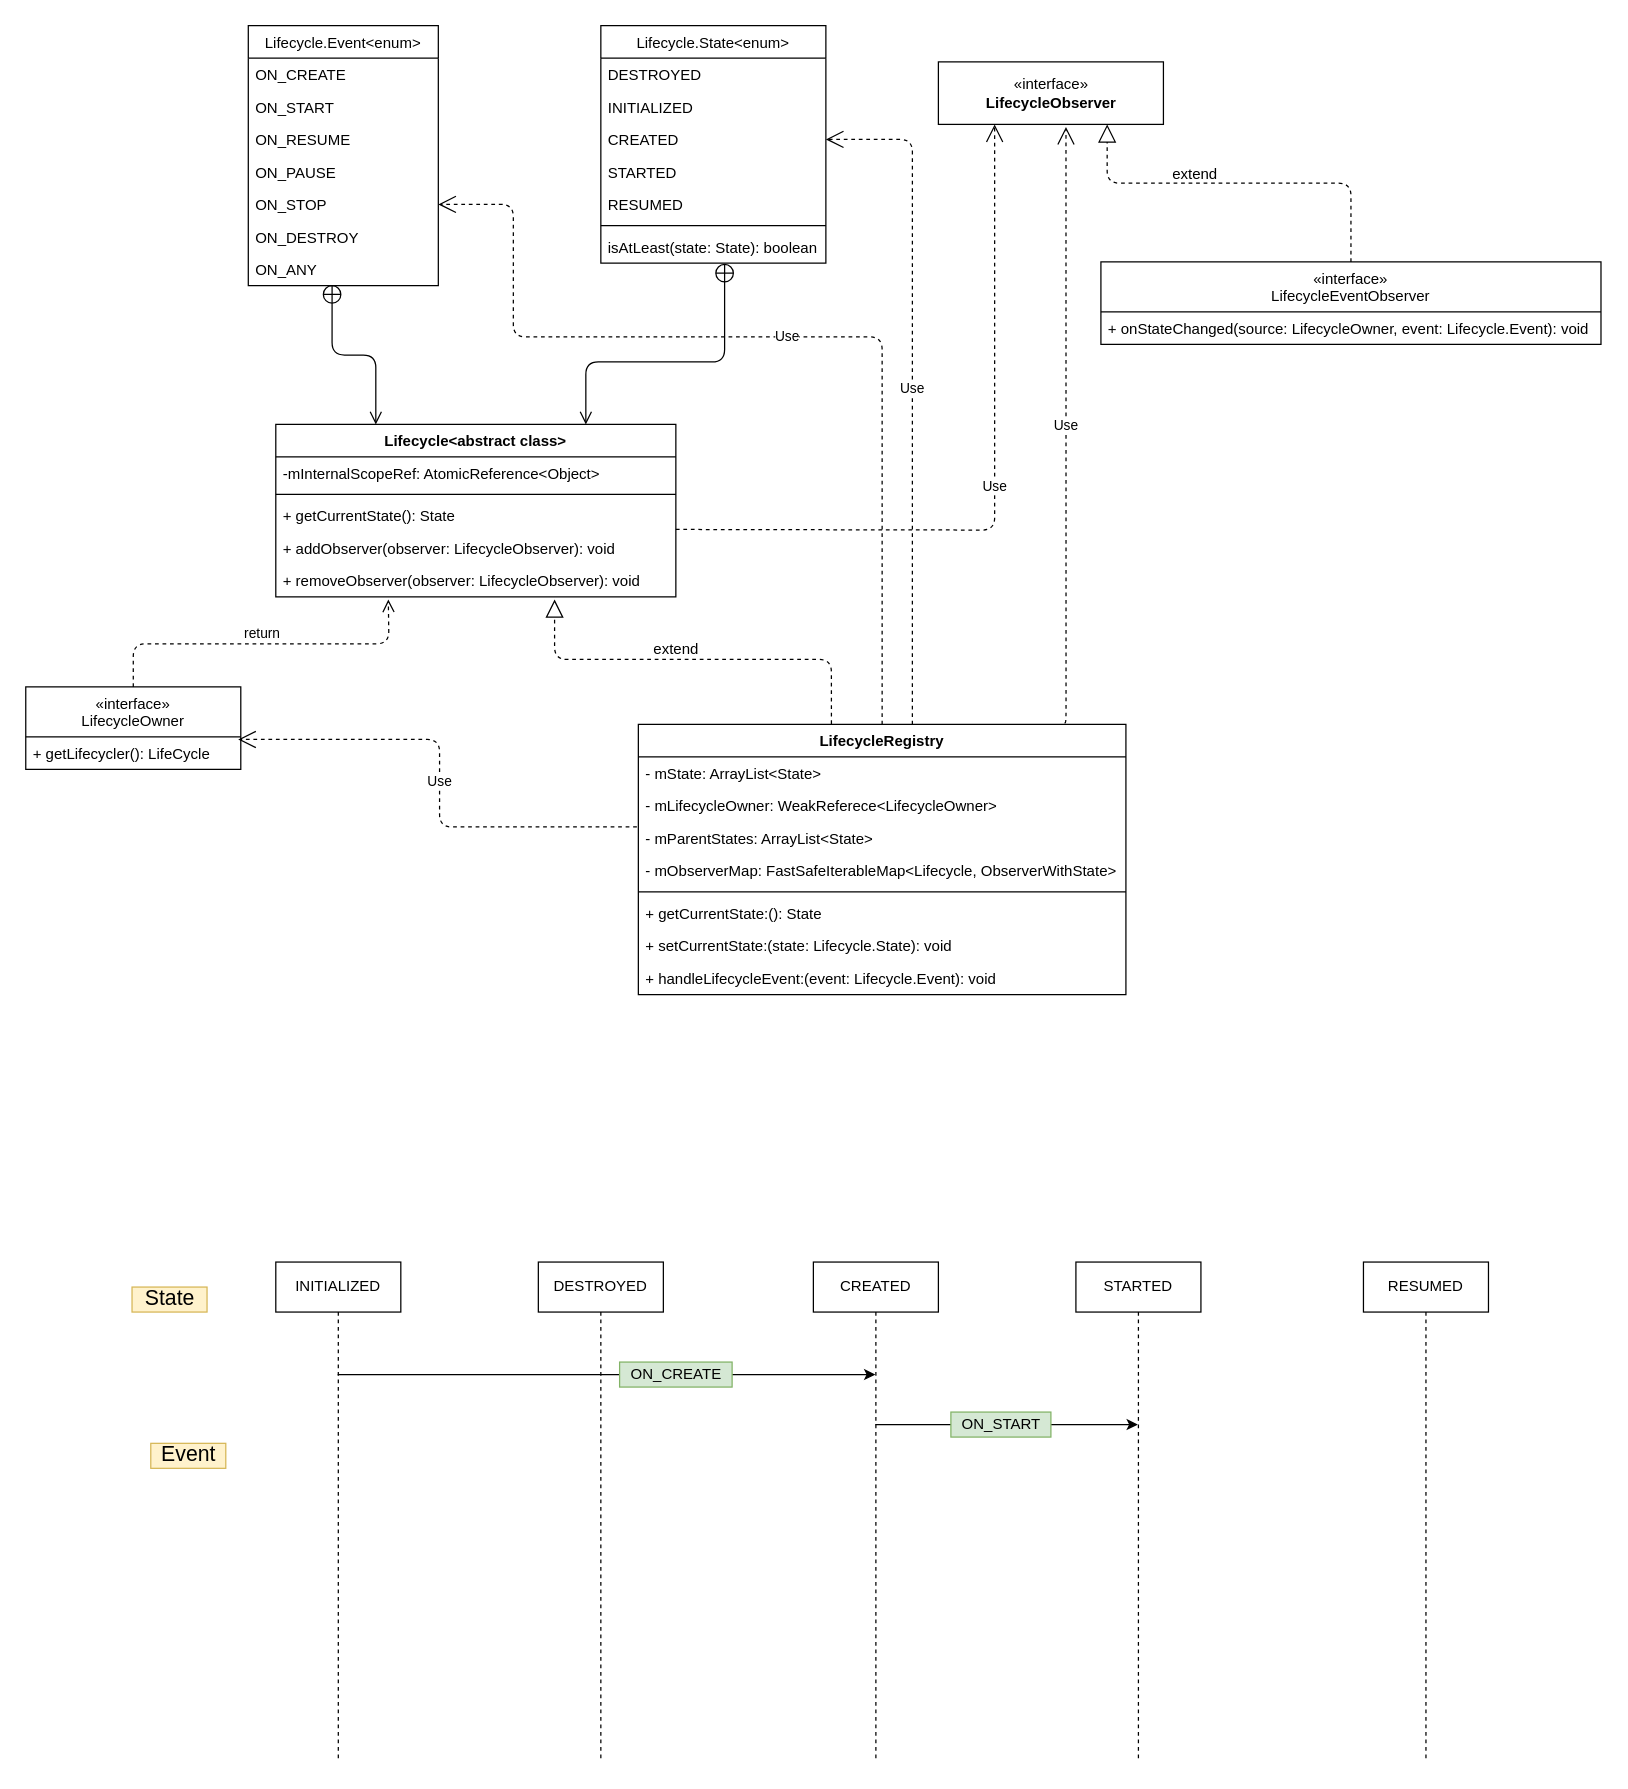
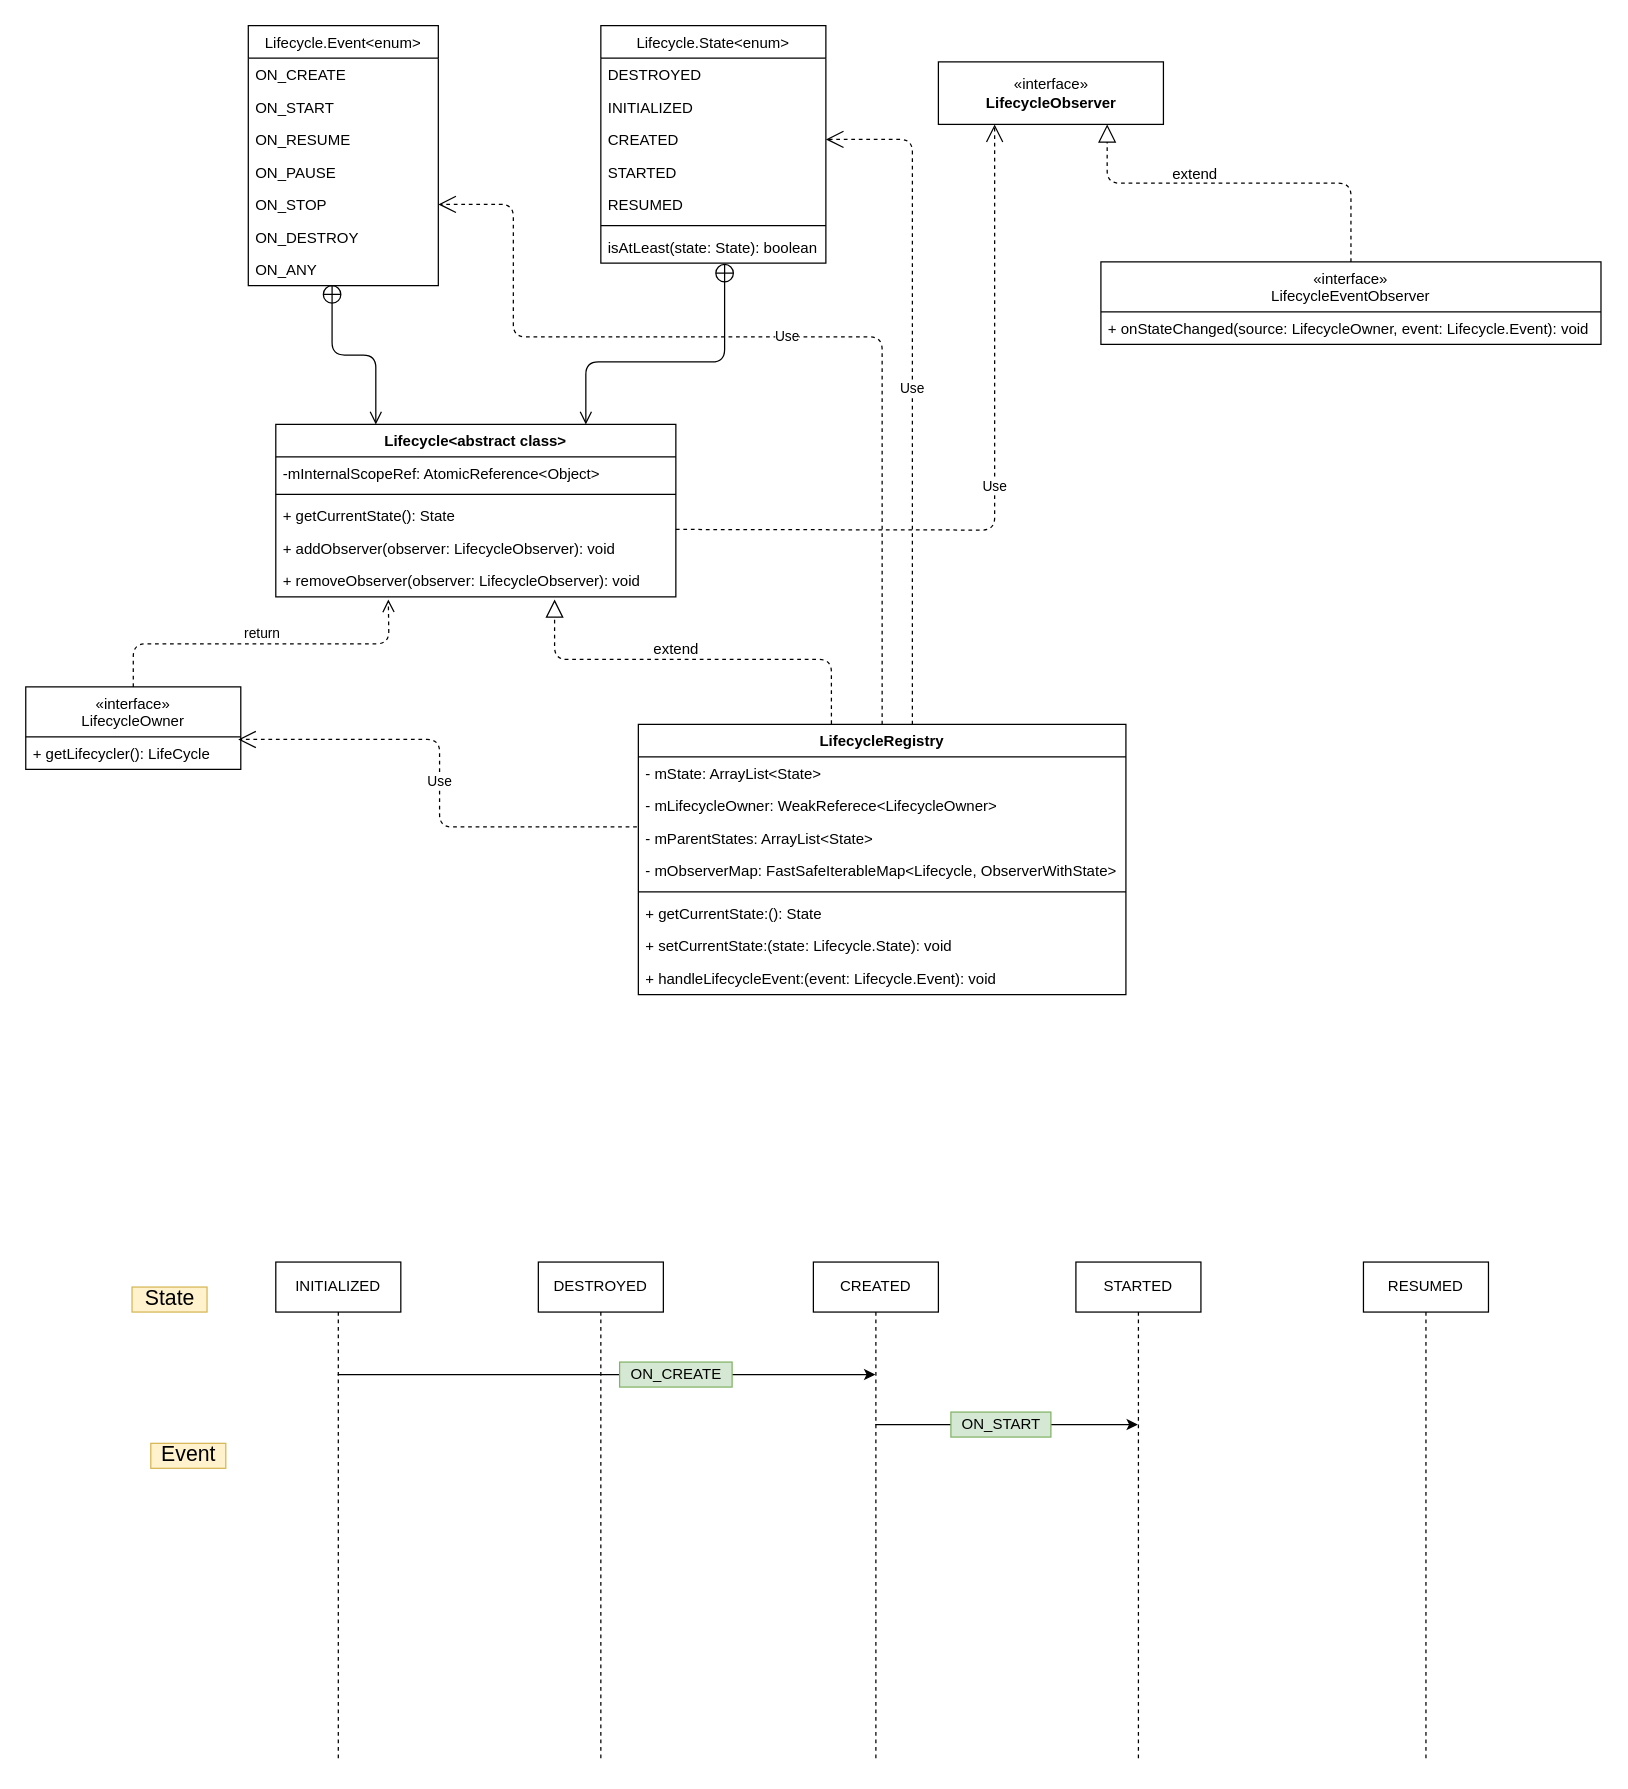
edge "LifecycleRegistry" -> "«interface» LifecycleObserver": removed, label "Use"
